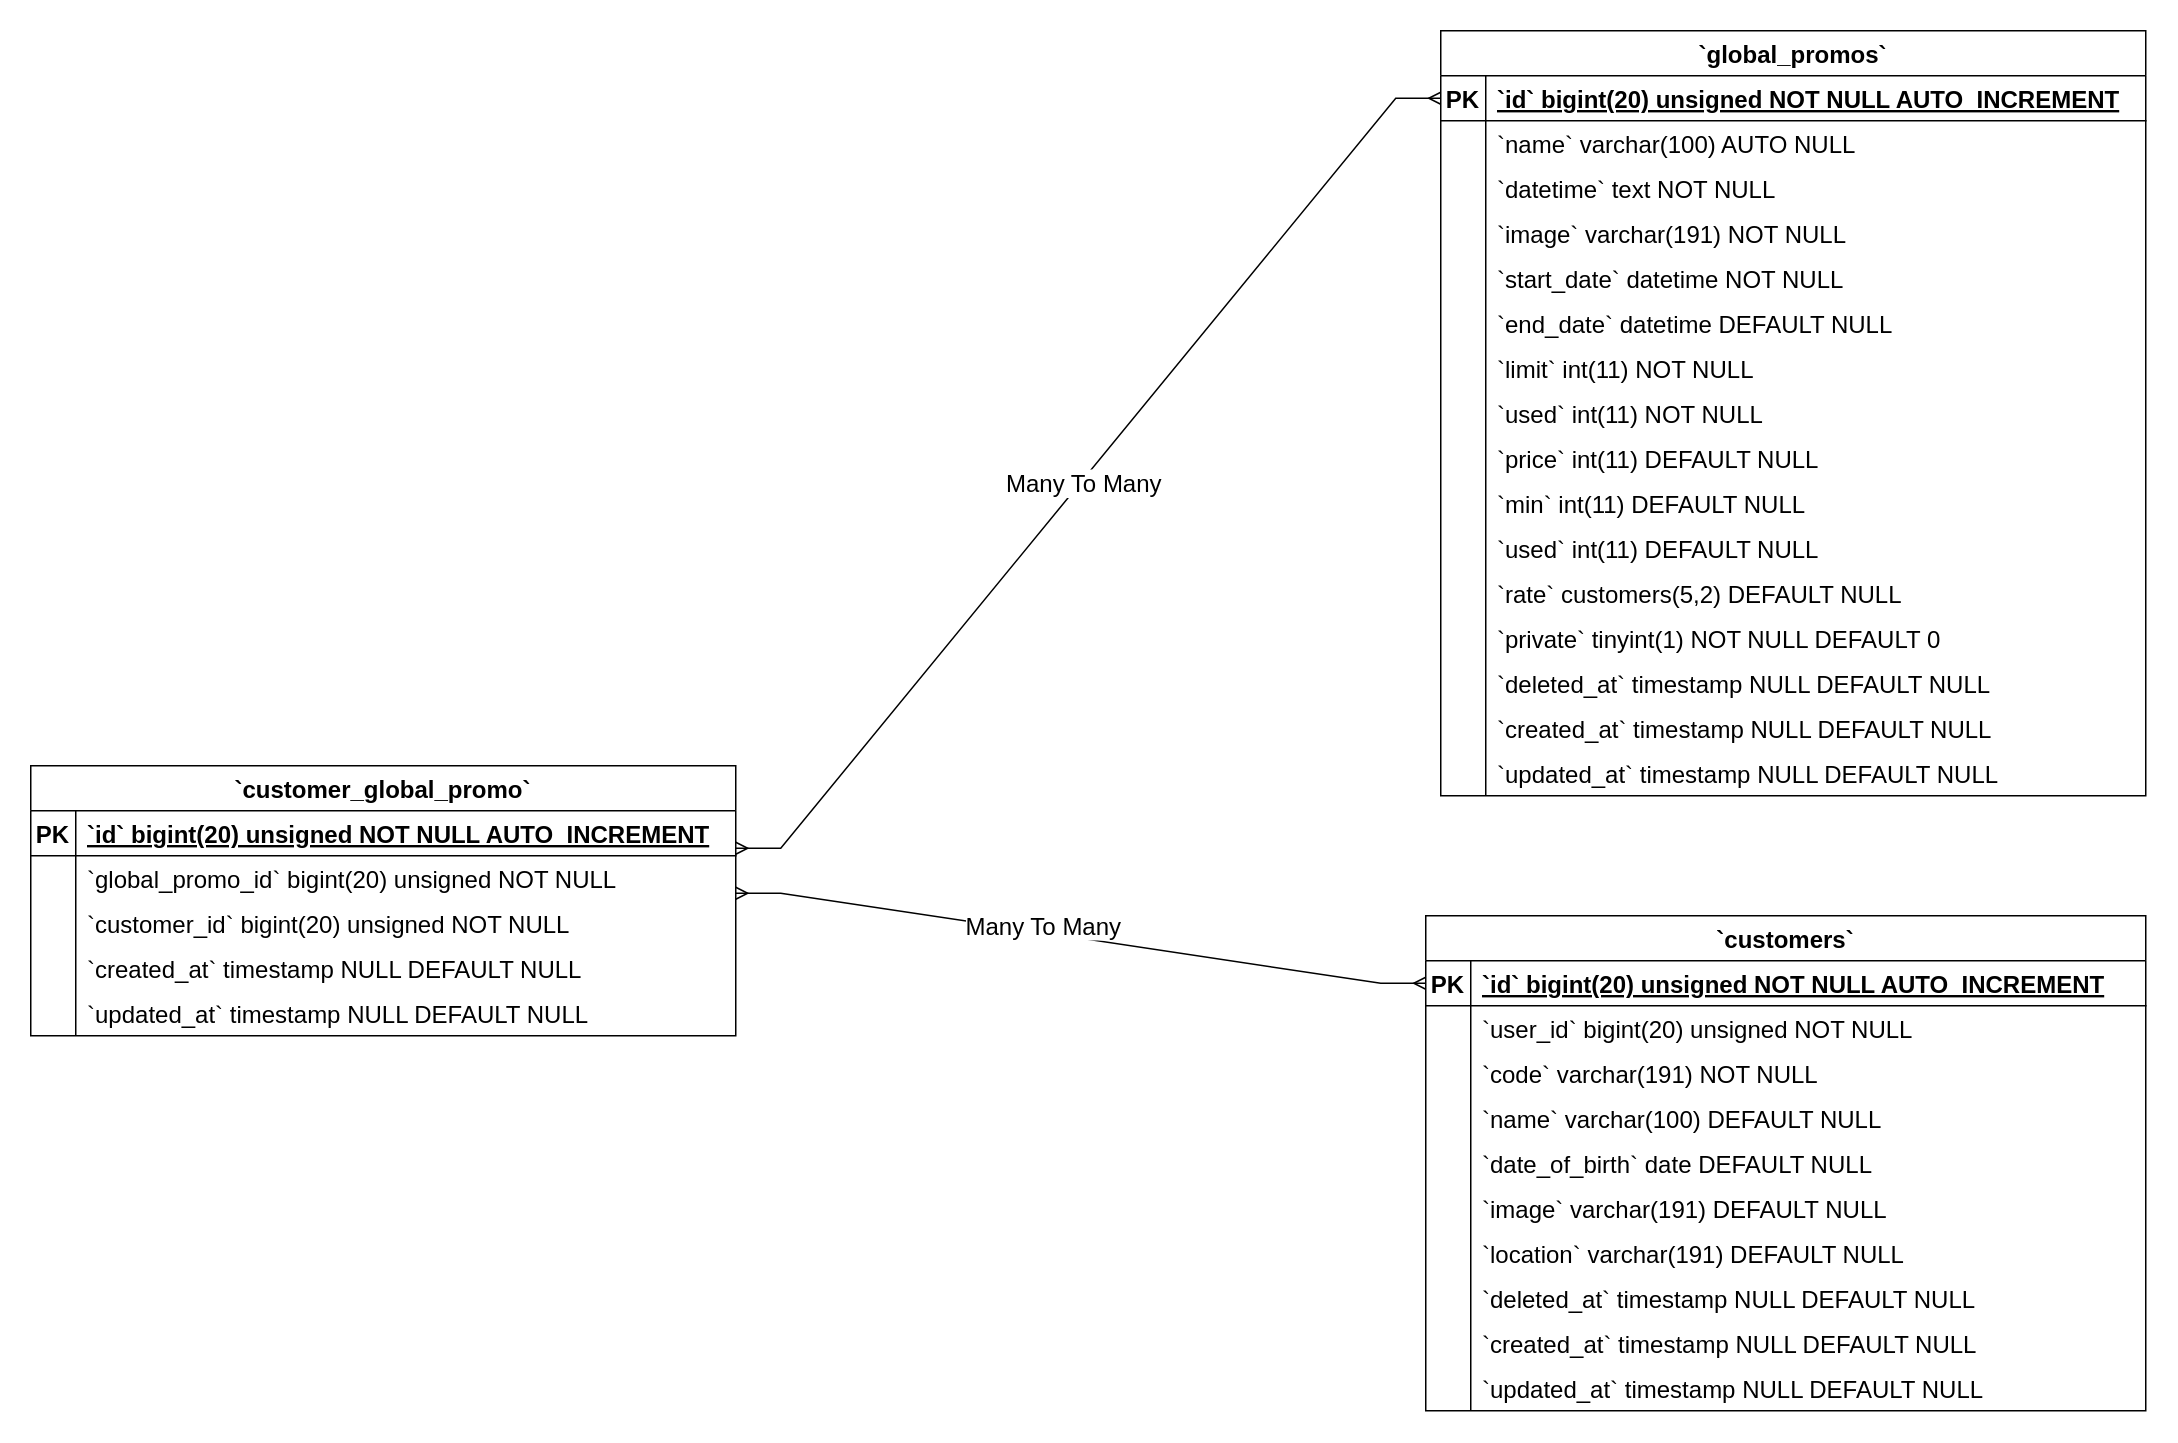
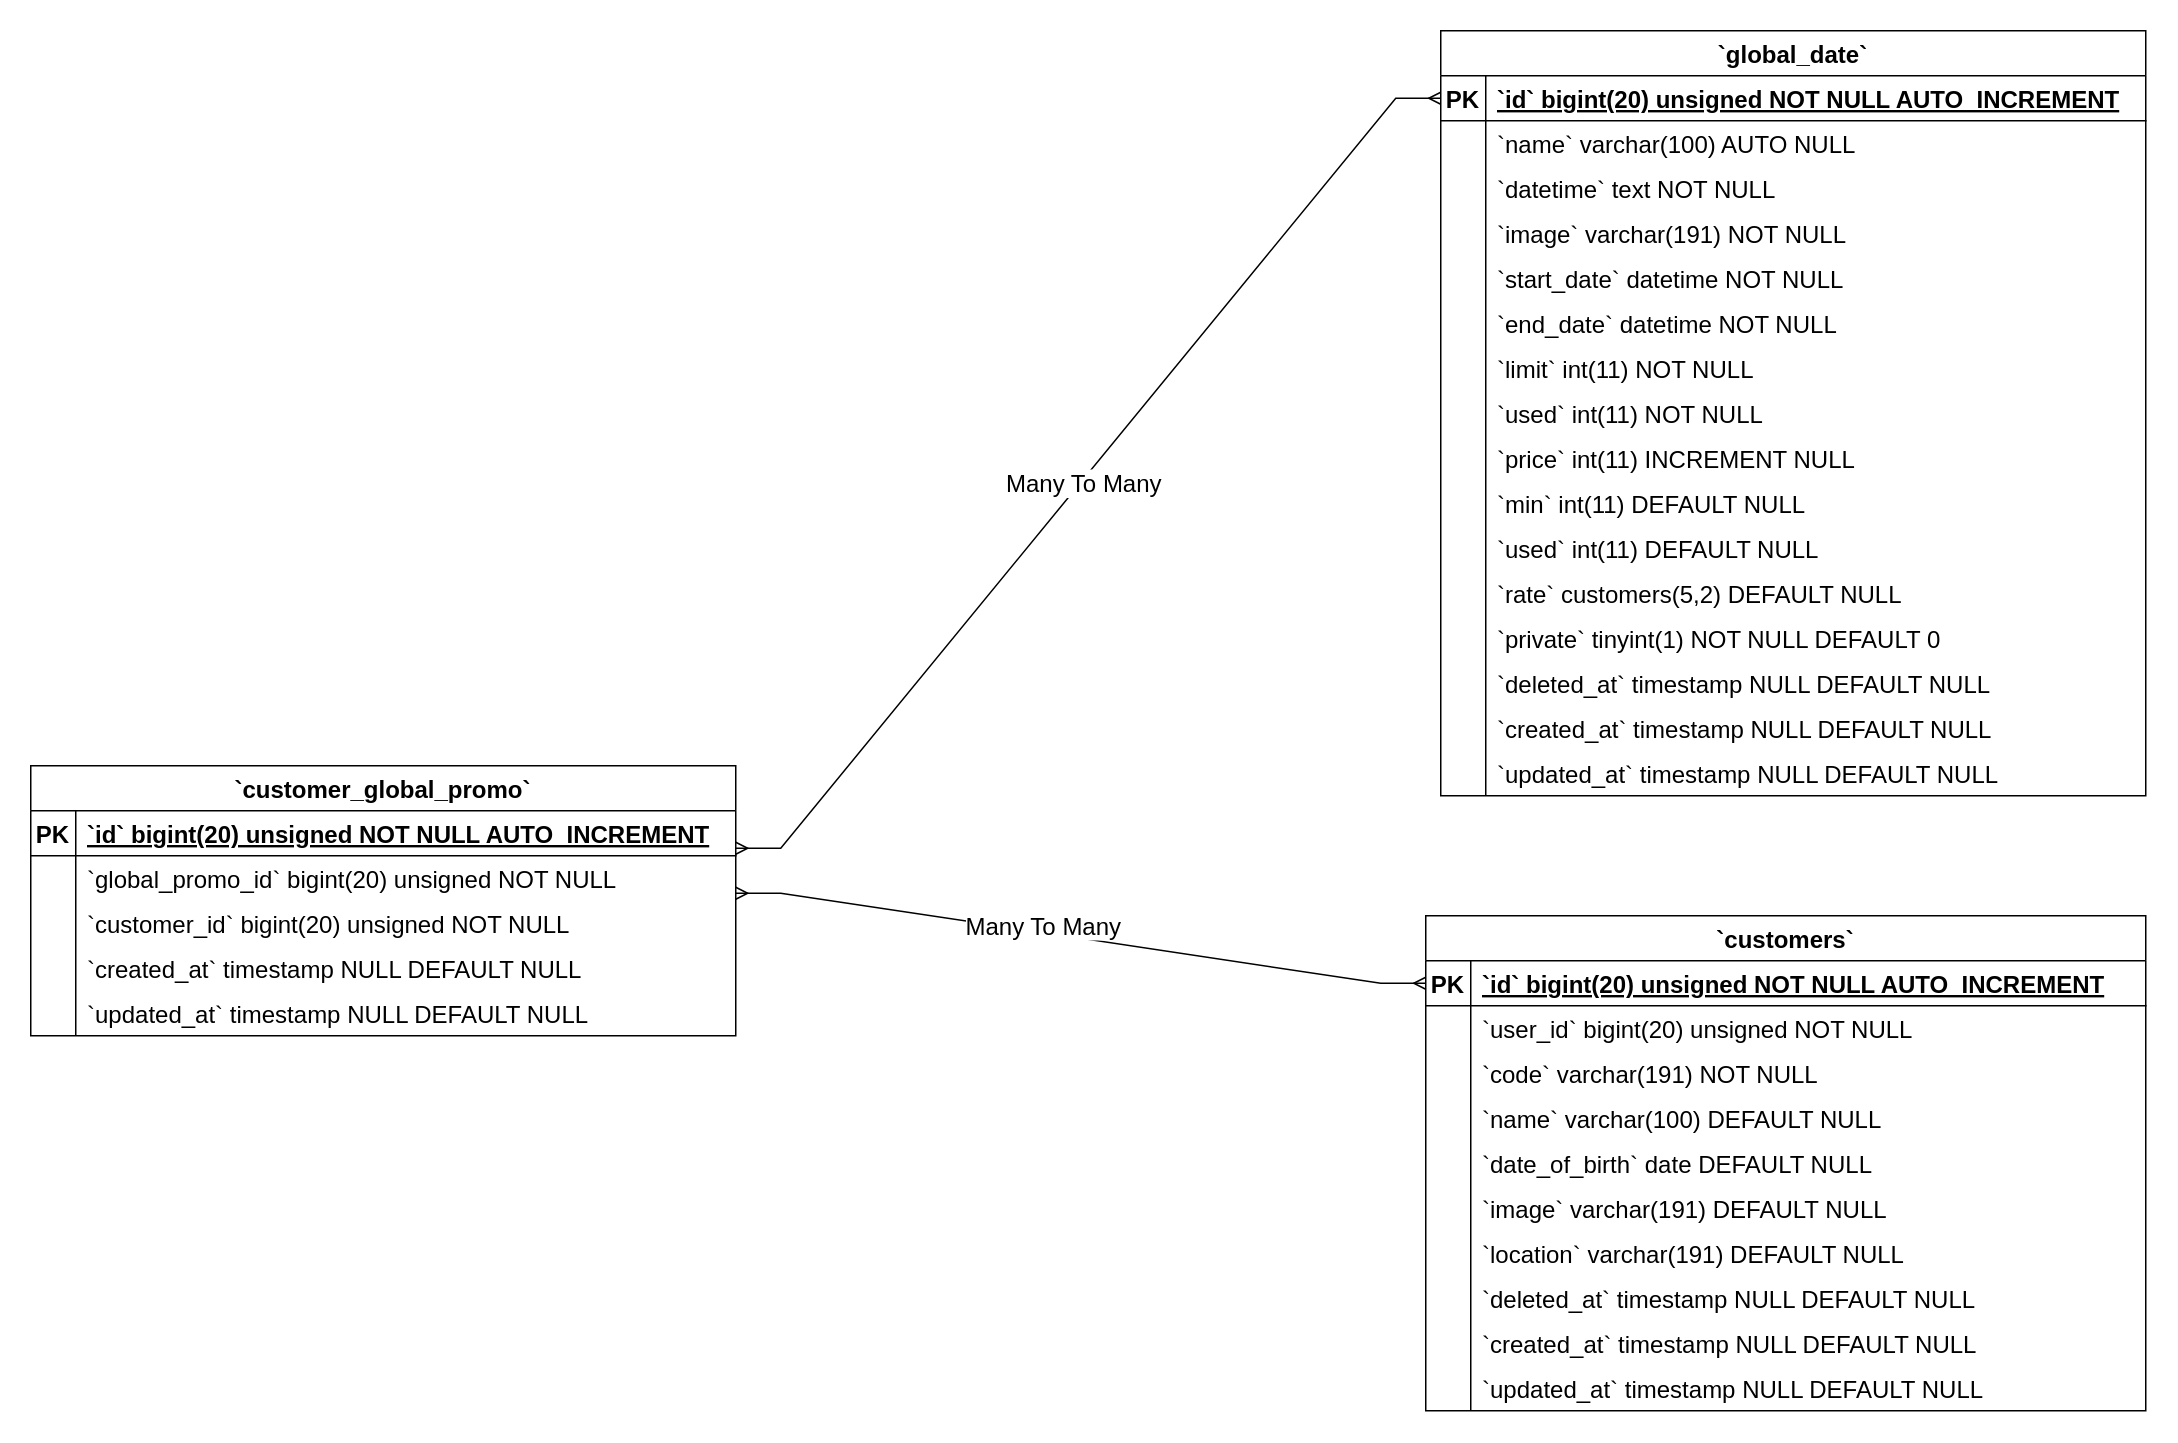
node "`global_promos`": label "`global_promos`" -> "`global_date`"
node "`end_date` datetime DEFAULT NULL": label "`end_date` datetime DEFAULT NULL" -> "`end_date` datetime NOT NULL"
node "`price` int(11) DEFAULT NULL": label "`price` int(11) DEFAULT NULL" -> "`price` int(11) INCREMENT NULL"
